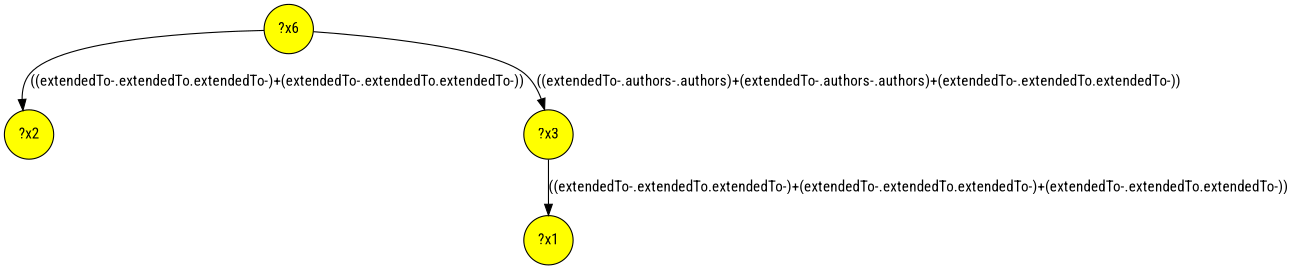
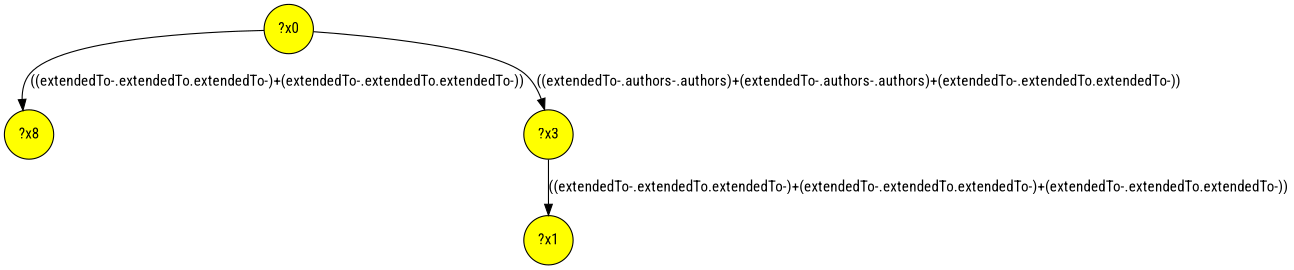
node "?x6": label "?x6" -> "?x0"
node "?x2": label "?x2" -> "?x8"
